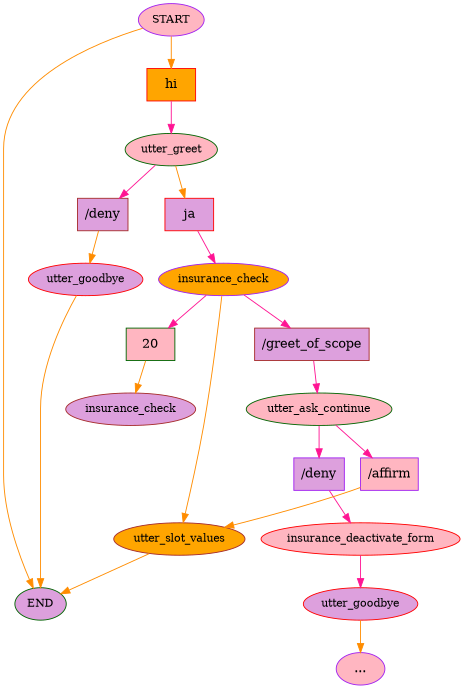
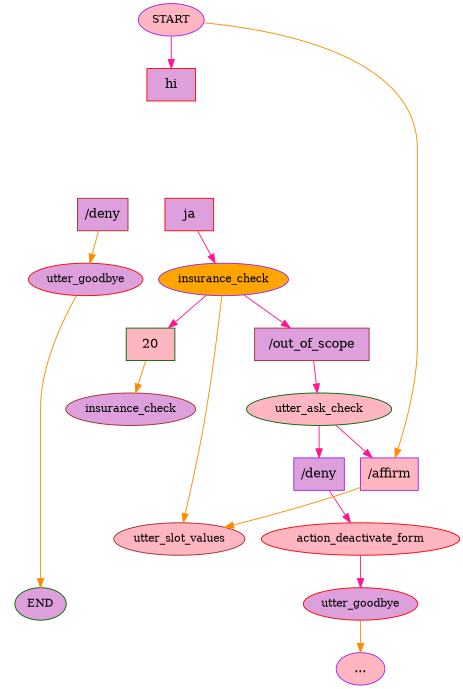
edge "START" -> "hi": color darkorange -> deeppink
node "hi": fillcolor orange -> plum
node "utter_greet": removed
edge "START" -> "END": now "START" -> "/affirm"
node "/greet_of_scope": label "/greet_of_scope" -> "/out_of_scope"
node "utter_ask_continue": label "utter_ask_continue" -> "utter_ask_check"
node "utter_slot_values": fillcolor orange -> lightpink
node "insurance_deactivate_form": label "insurance_deactivate_form" -> "action_deactivate_form"
edge "utter_slot_values" -> "END": removed
